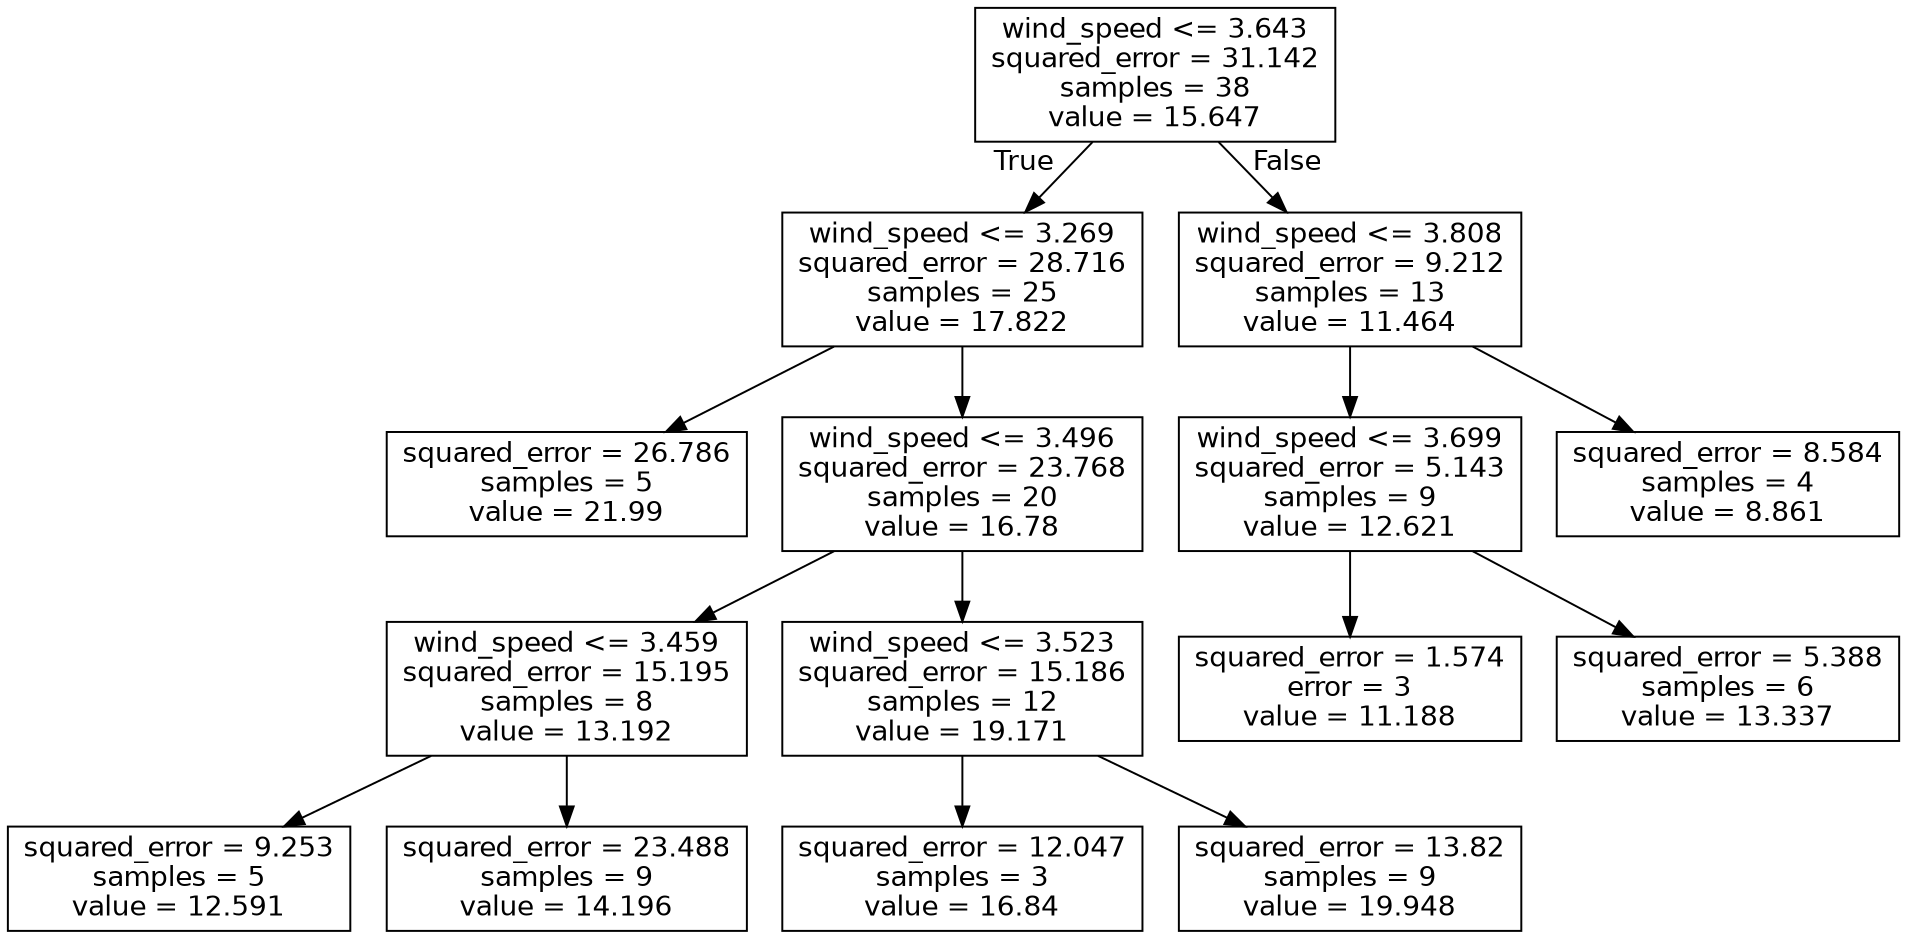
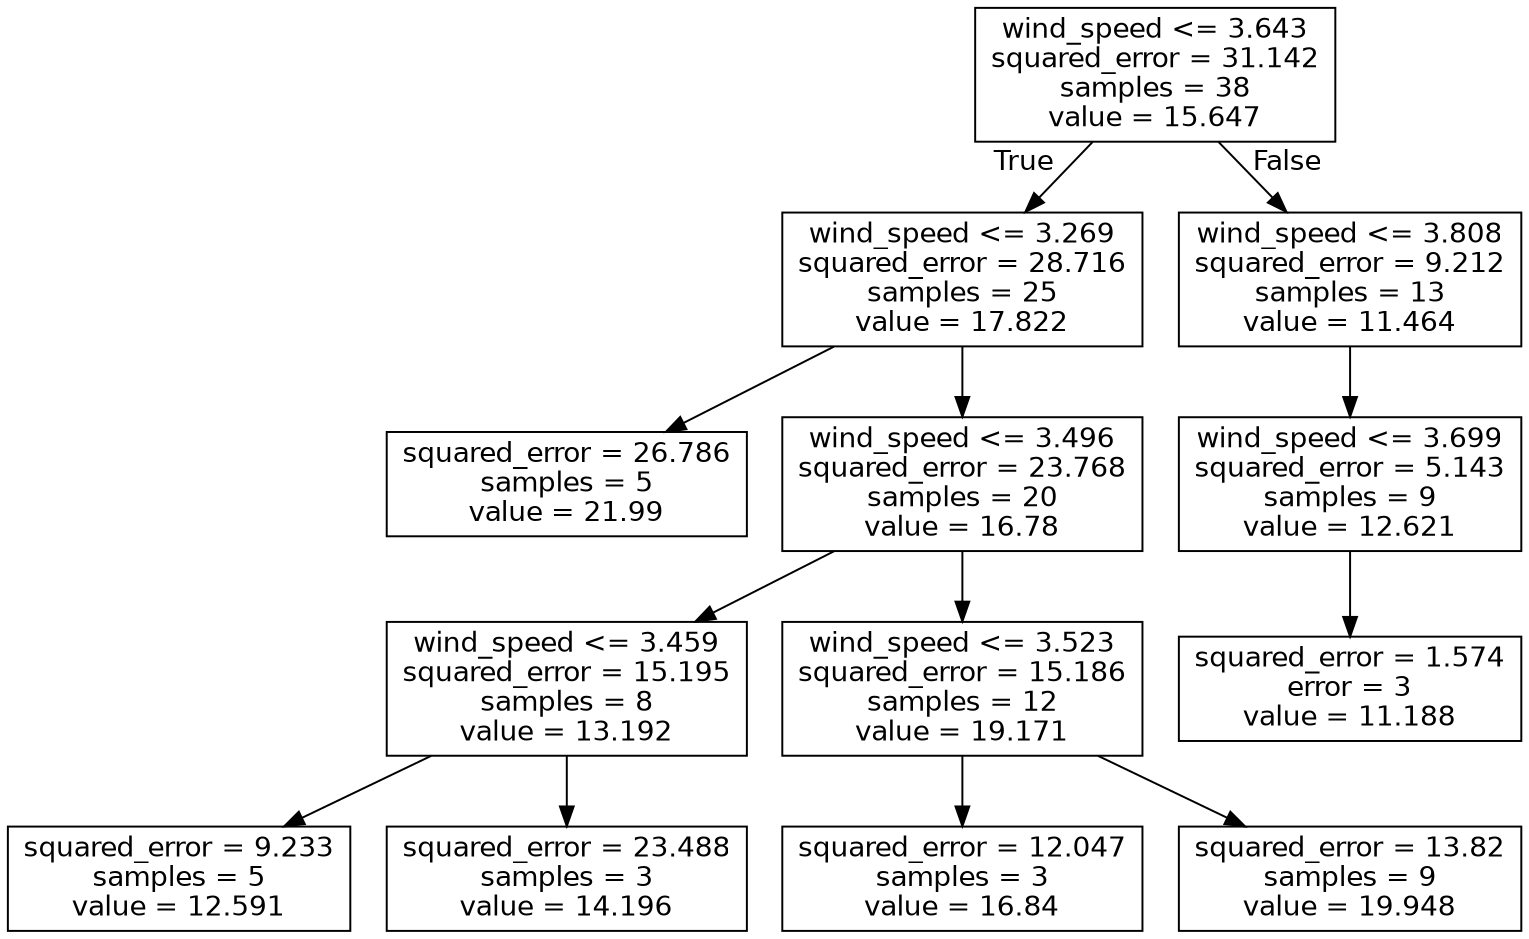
node "squared_error = 8.584 samples = 4 value = 8.861": removed
node "squared_error = 5.388 samples = 6 value = 13.337": removed
node "squared_error = 9.253 samples = 5 value = 12.591": label "squared_error = 9.253 samples = 5 value = 12.591" -> "squared_error = 9.233 samples = 5 value = 12.591"
node "squared_error = 23.488 samples = 9 value = 14.196": label "squared_error = 23.488 samples = 9 value = 14.196" -> "squared_error = 23.488 samples = 3 value = 14.196"
